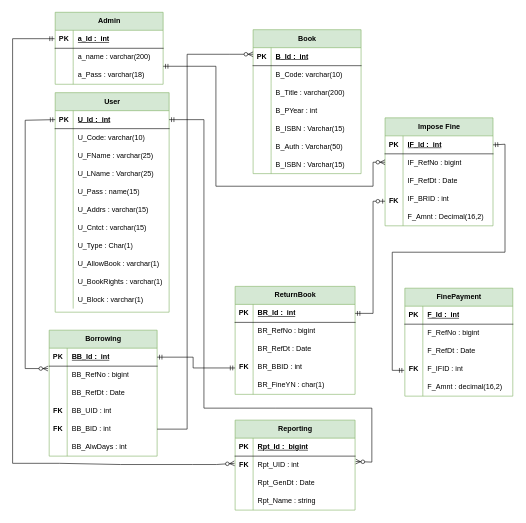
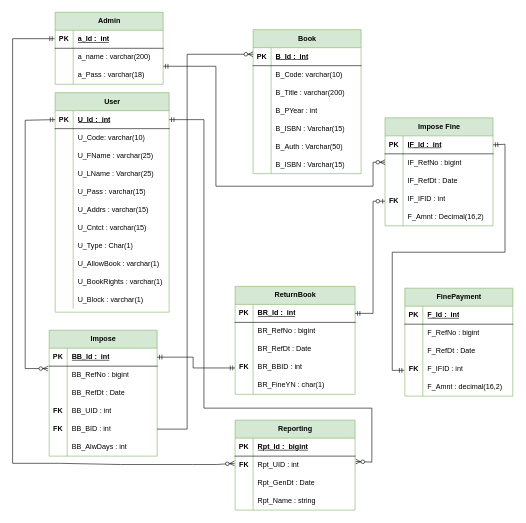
node "U_Pass : name(15)": label "U_Pass : name(15)" -> "U_Pass : varchar(15)"
node "IF_BRID : int": label "IF_BRID : int" -> "IF_IFID : int"
node "Borrowing": label "Borrowing" -> "Impose"
